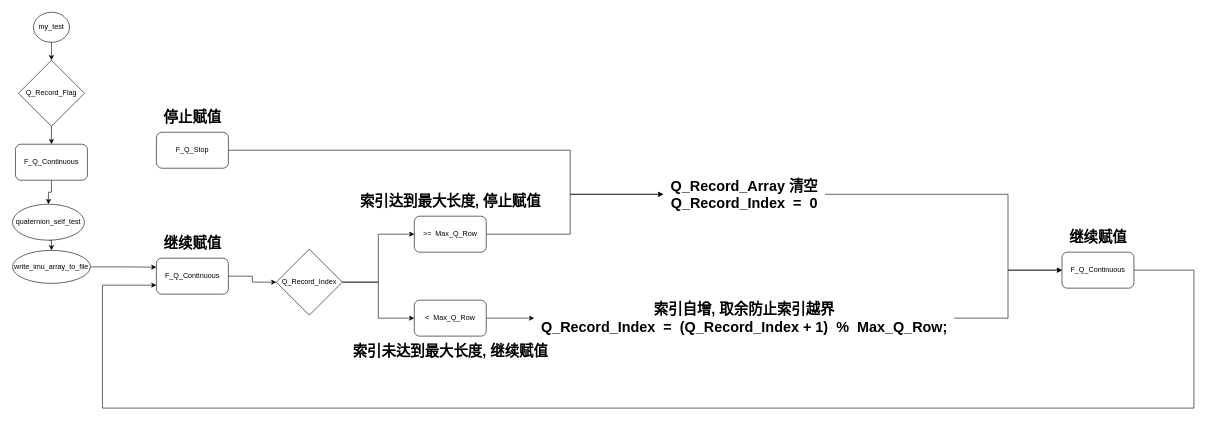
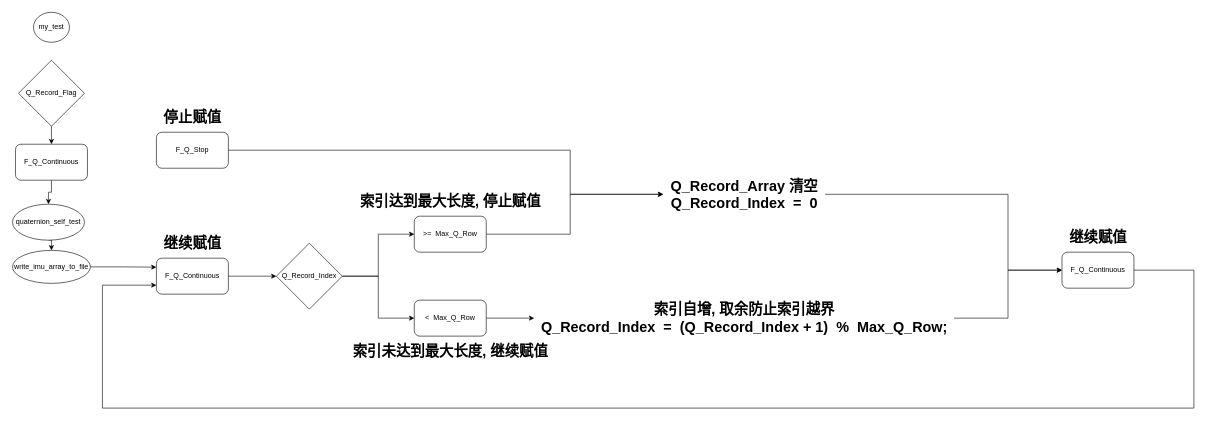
edge "my_test" -> "Q_Record_Flag": removed
node "Q_Record_Index": moved (309, 282) -> (309, 276)
